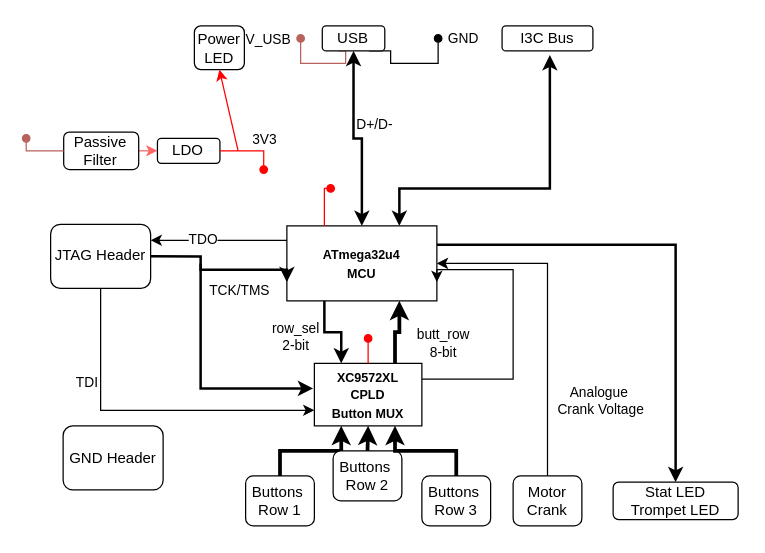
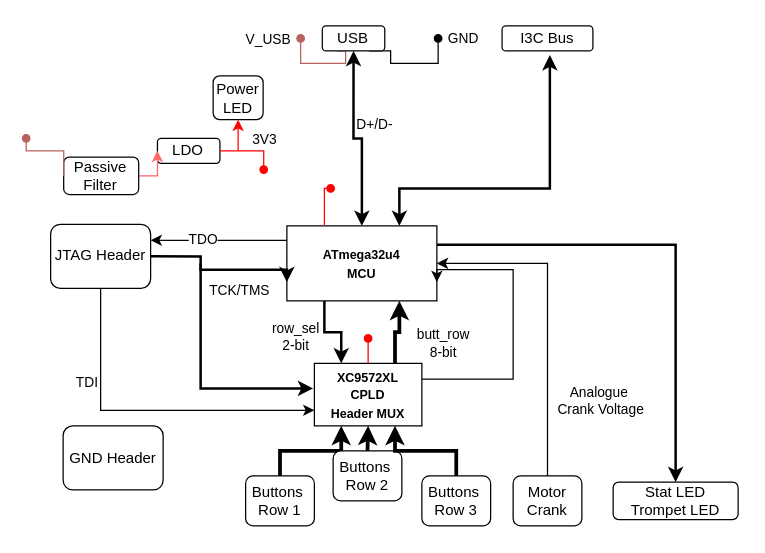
node "Power LED": moved (219, 48) -> (238, 98)
node "Passive Filter": moved (101, 151) -> (101, 176)
node "XC9572XL CPLD Button MUX": label "XC9572XL CPLD Button MUX" -> "XC9572XL CPLD Header MUX"
